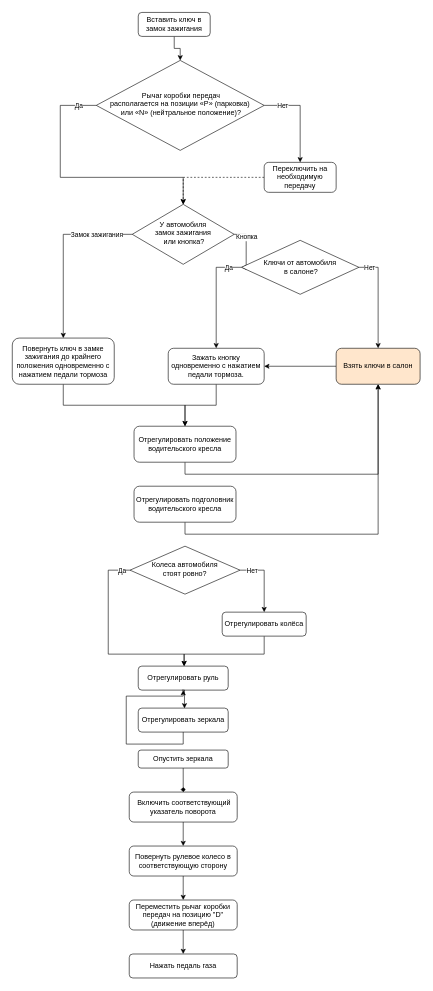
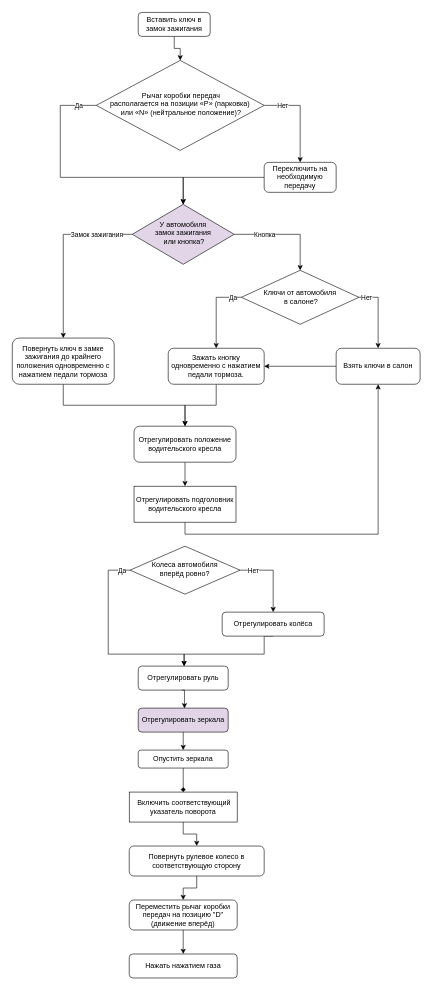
edge "Переключить на необходимую передачу" -> "У автомобиля замок зажигания или кнопка?": style dashed -> solid
node "У автомобиля замок зажигания или кнопка?": fillcolor #ffffff -> #e1d5e7
node "Ключи от автомобиля в салоне?": moved (300, 267) -> (300, 297)
node "Взять ключи в салон": fillcolor #ffe6cc -> #ffffff
edge "Отрегулировать положение водительского кресла" -> "Взять ключи в салон": now "Отрегулировать положение водительского кресла" -> "Отрегулировать подголовник водительского кресла"
node "Отрегулировать подголовник водительского кресла": shape rounded rectangle -> rectangle
node "Колеса автомобиля стоят ровно?": label "Колеса автомобиля стоят ровно?" -> "Колеса автомобиля вперёд ровно?"
node "Отрегулировать колёса": size 84x24 -> 102x24
node "Отрегулировать зеркала": fillcolor #ffffff -> #e1d5e7
edge "Отрегулировать зеркала" -> "Отрегулировать руль": now "Отрегулировать зеркала" -> "Опустить зеркала"
node "Включить соответствующий указатель поворота": shape rounded rectangle -> rectangle
node "Повернуть рулевое колесо в соответствующую сторону": size 108x30 -> 135x30
node "Нажать педаль газа": label "Нажать педаль газа" -> "Нажать нажатием газа"
